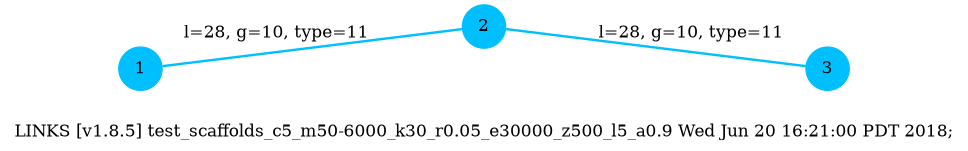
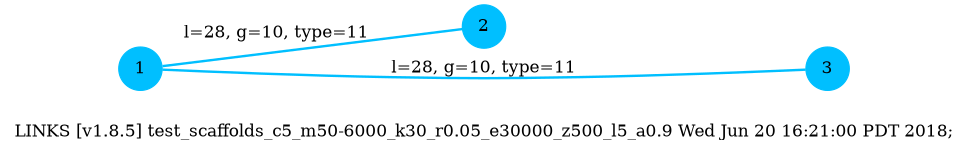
edge "2" -- "3": now "1" -- "3"
